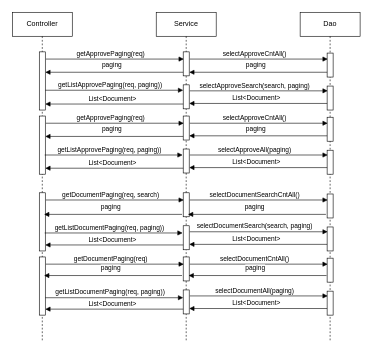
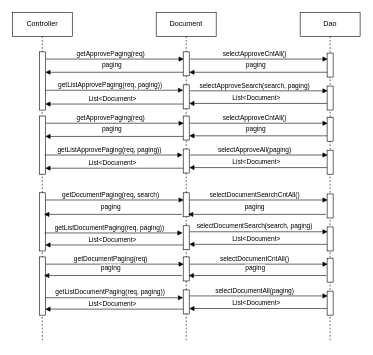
node "Service": label "Service" -> "Document"
